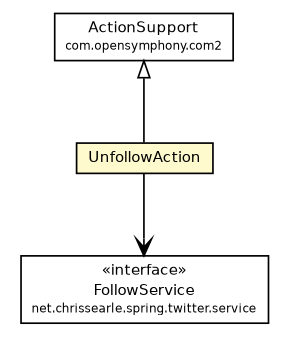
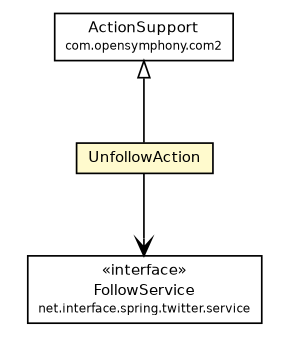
node "FollowService": text "net.chrissearle.spring.twitter.service" -> "net.interface.spring.twitter.service"
